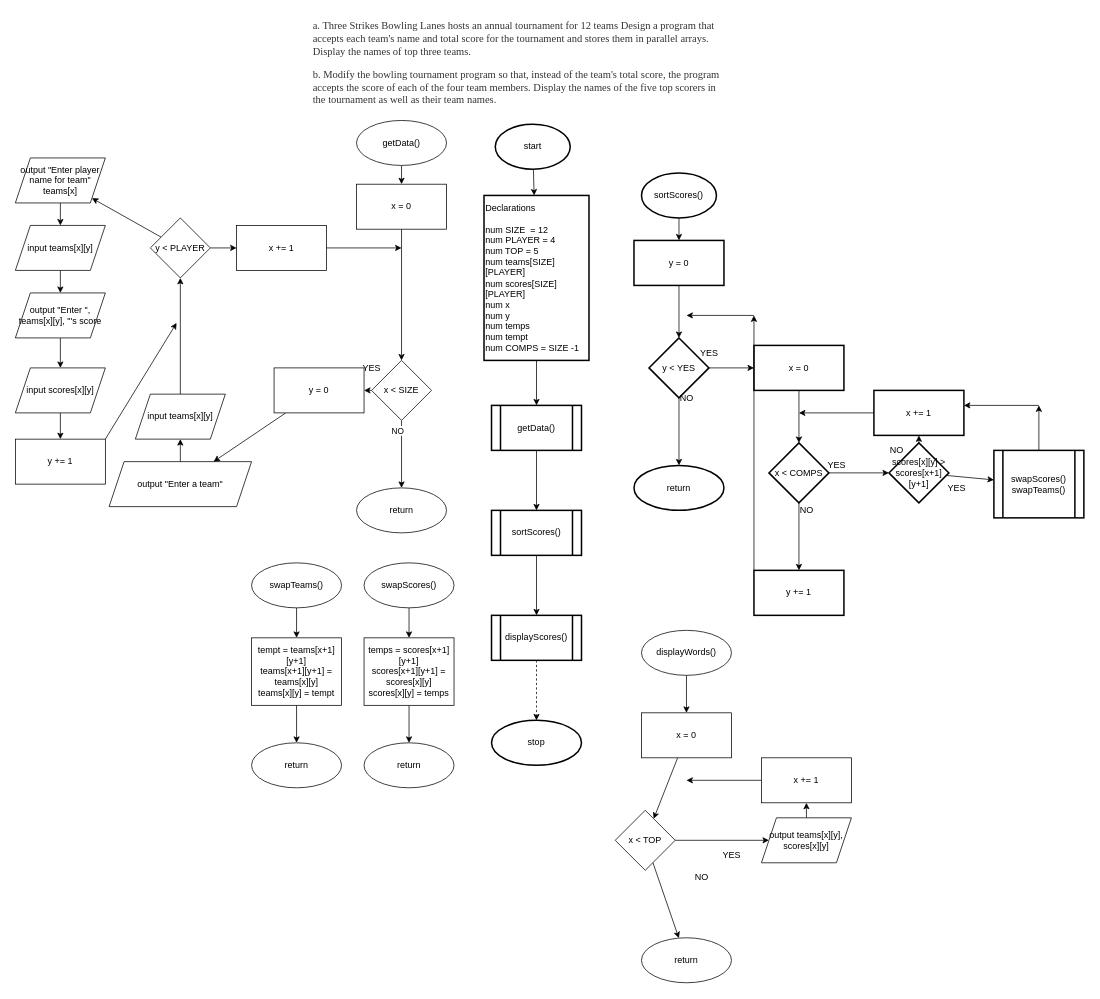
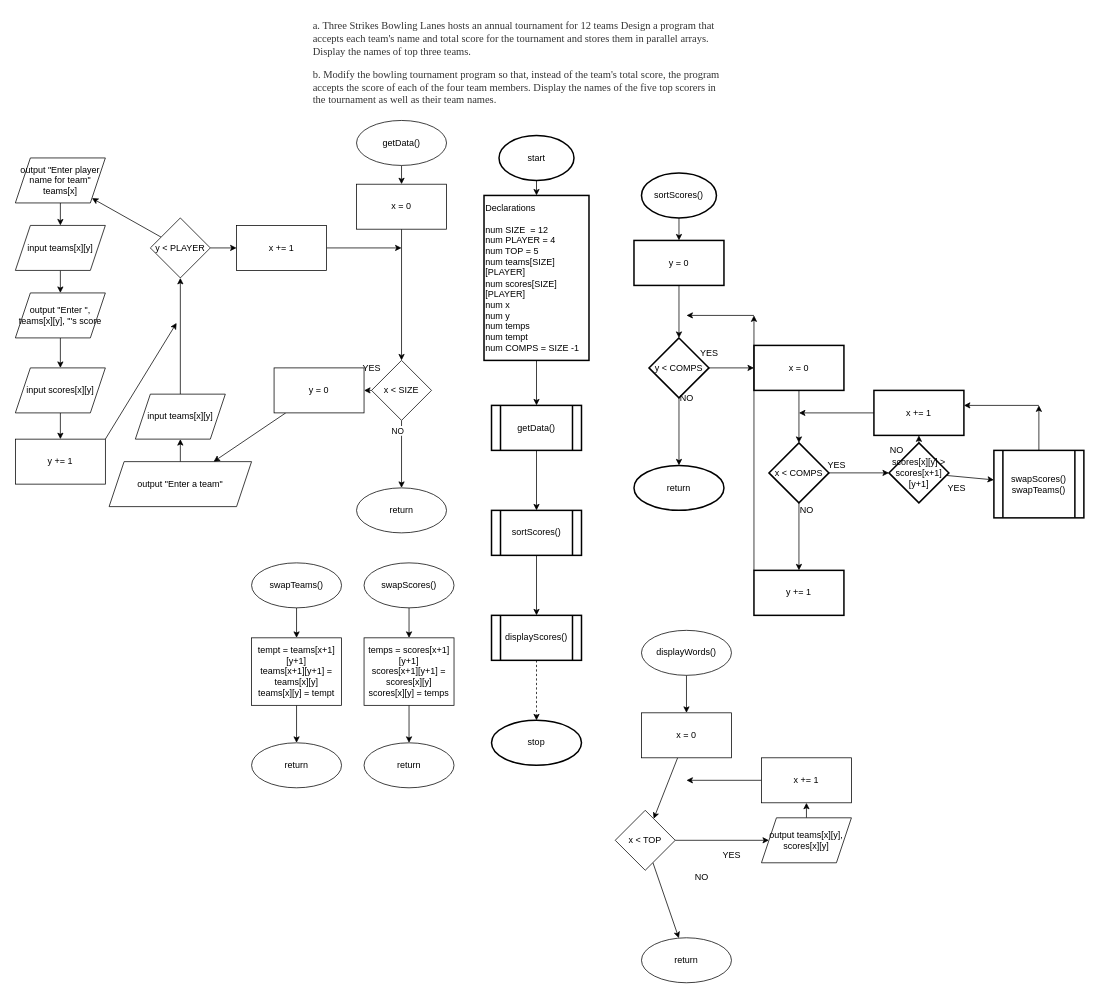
node "start": moved (533, 147) -> (537, 158)
node "y < YES": label "y < YES" -> "y < COMPS"
